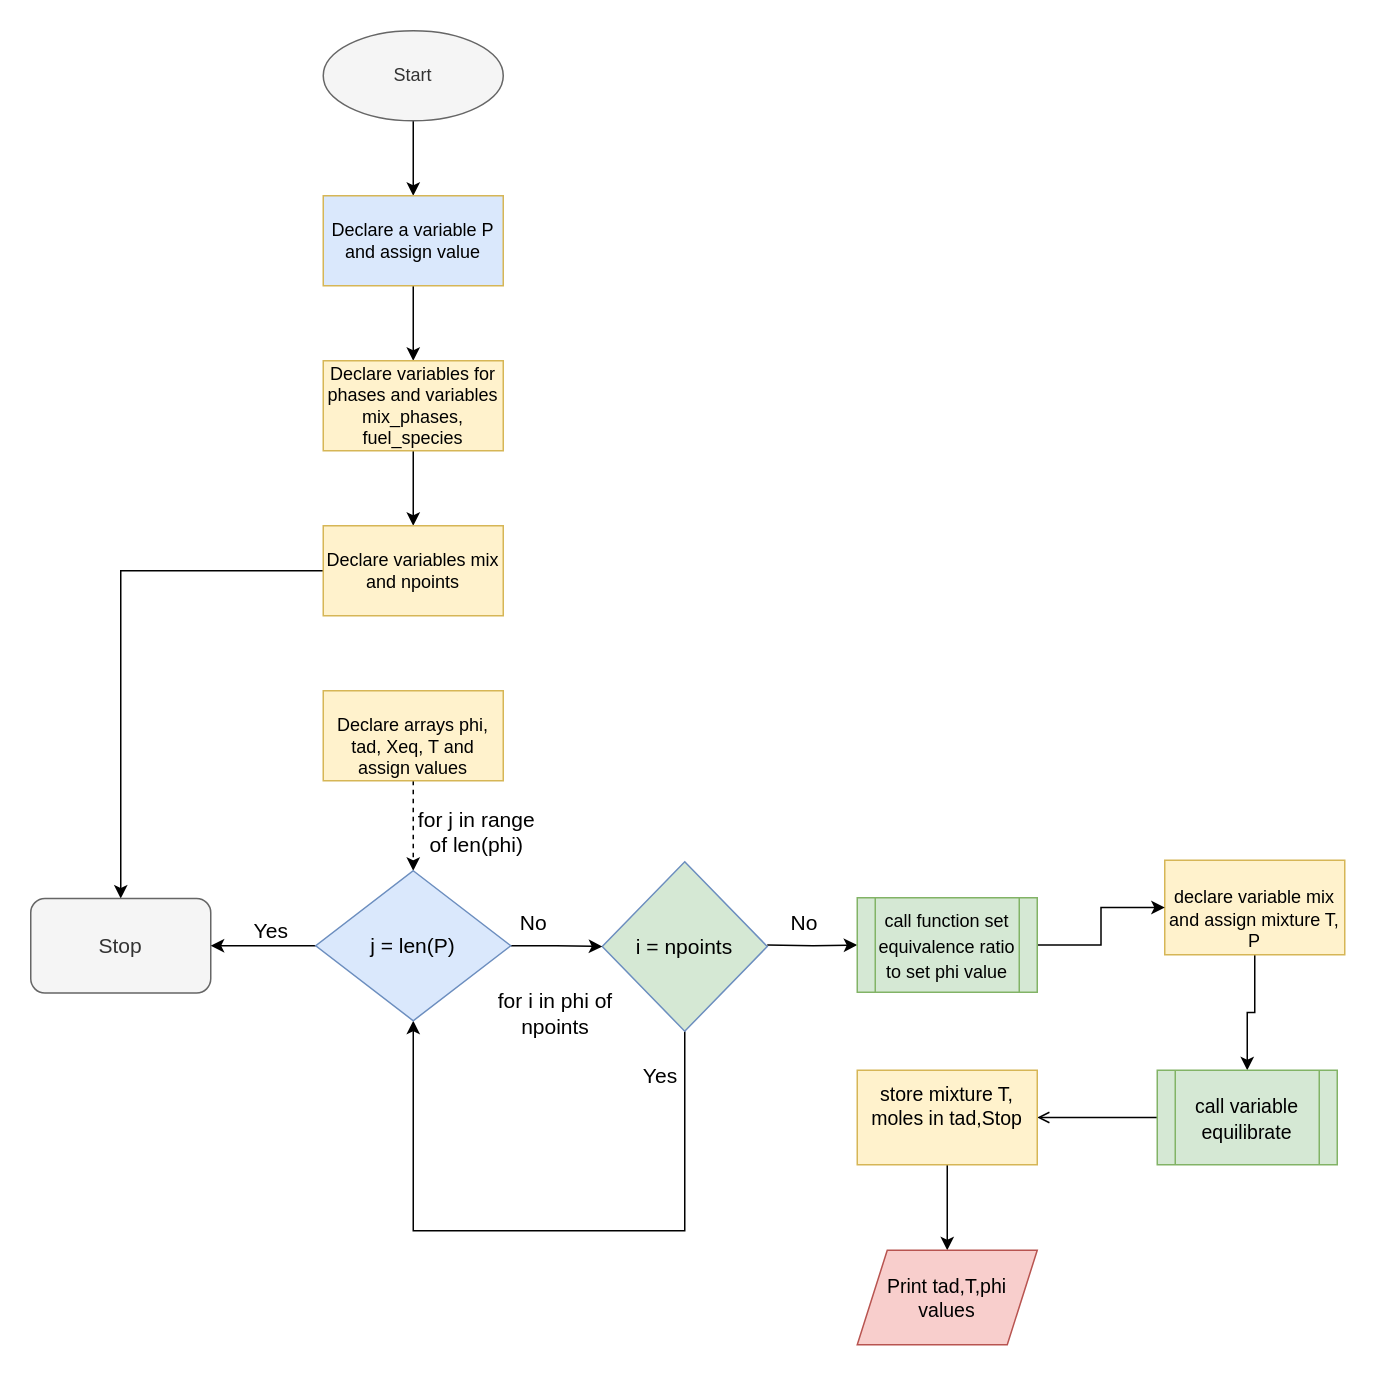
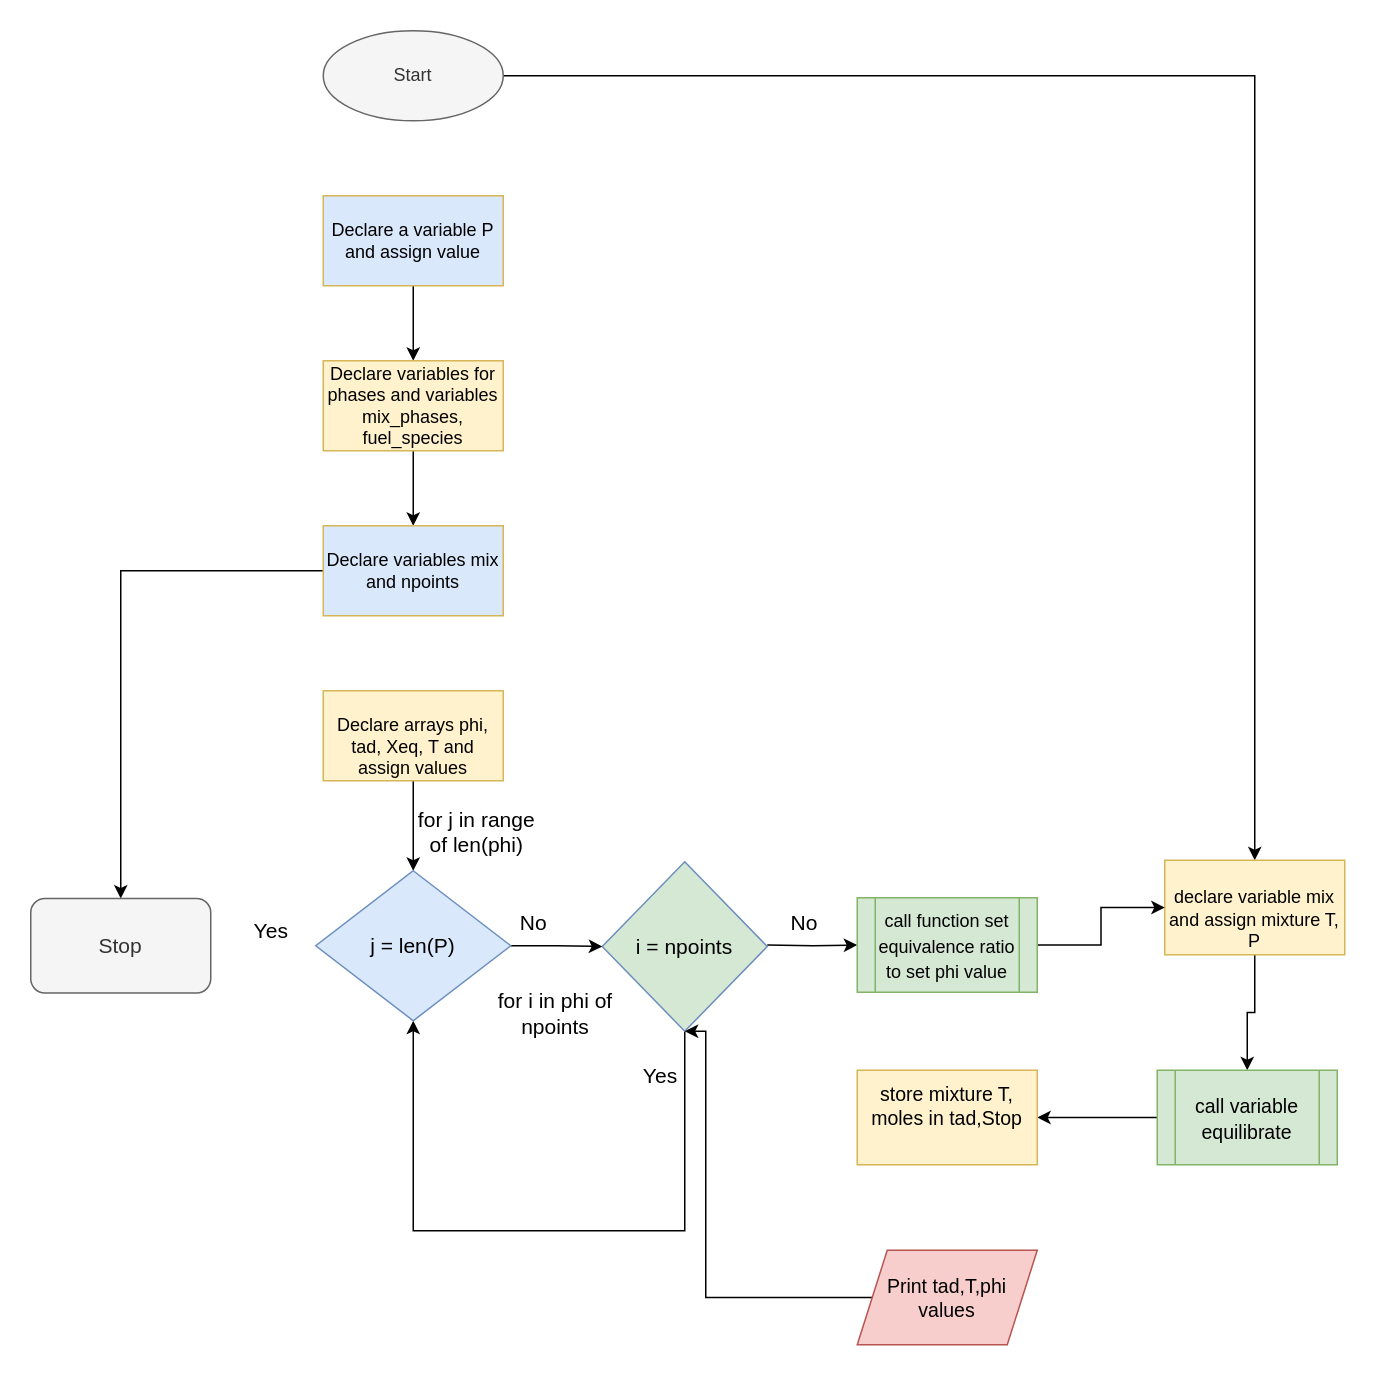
edge "Start" -> "Declare a variable P and assign value": now "Start" -> "declare variable mix and assign mixture T, P"
node "Declare variables mix and npoints": fillcolor #fff2cc -> #dae8fc
edge "Declare arrays phi, tad, Xeq, T and assign values" -> "j = len(P)": style dashed -> solid
edge "j = len(P)" -> "Stop": removed
edge "call variable equilibrate" -> "store mixture T, moles in tad,Stop": arrowhead open -> classic
edge "store mixture T, moles in tad,Stop" -> "Print tad,T,phi values": removed
edge "Print tad,T,phi values" -> "i = npoints": added
